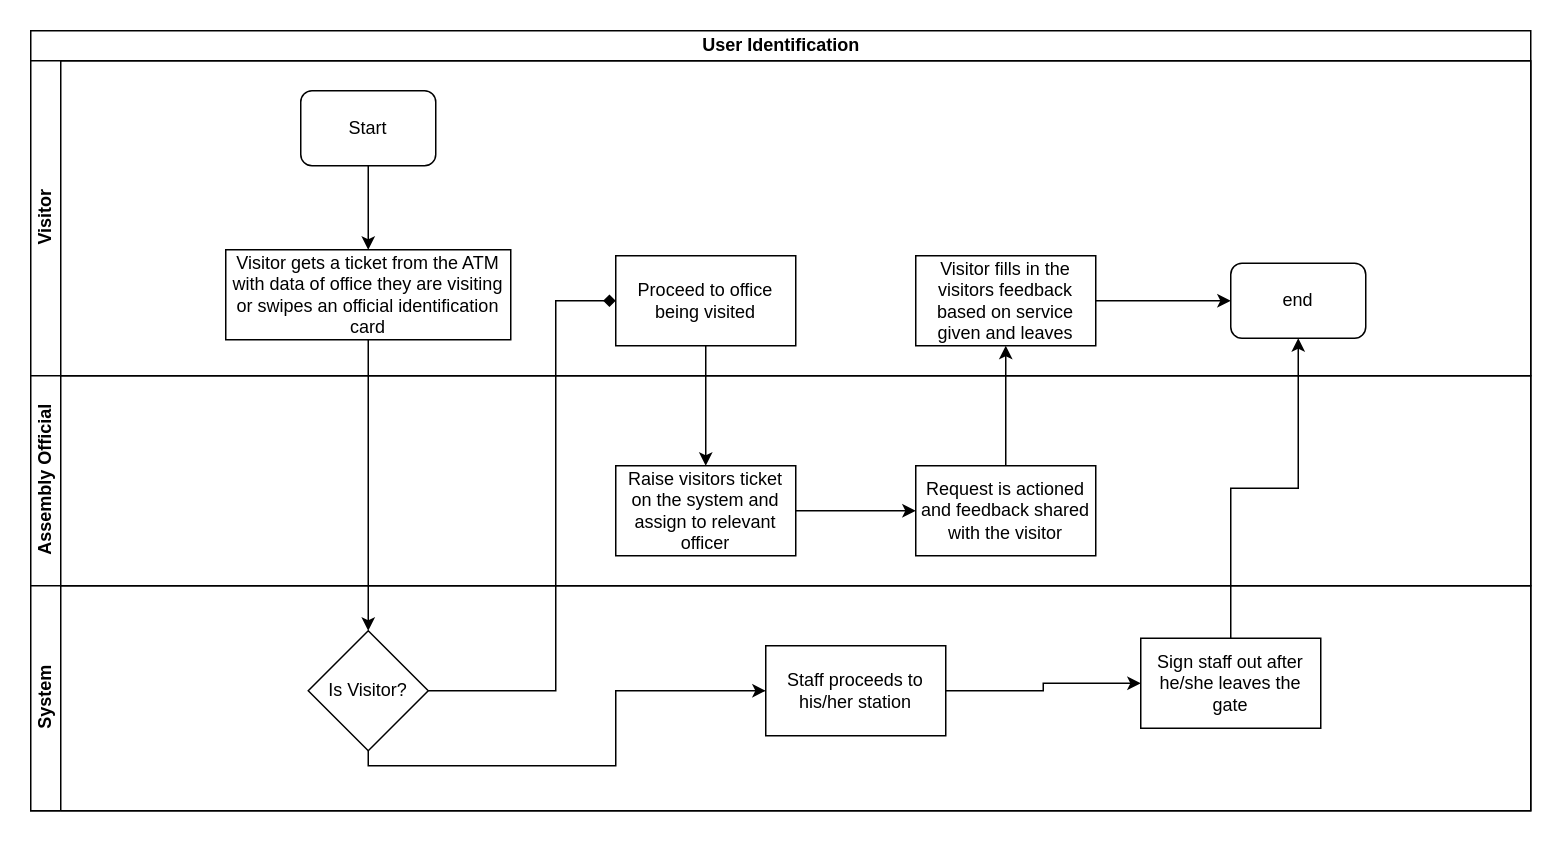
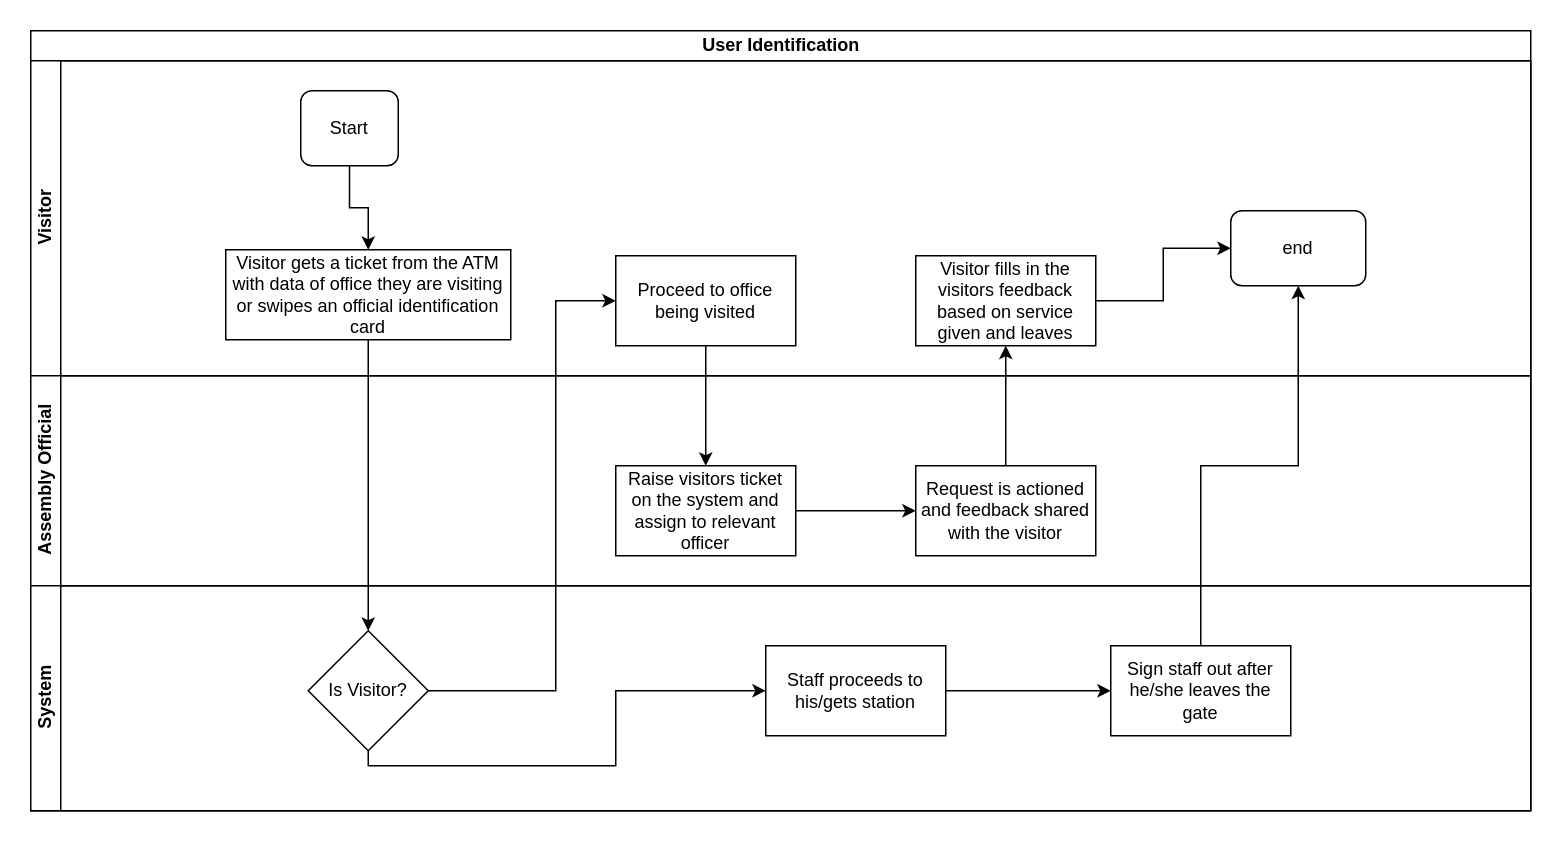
node "Start": size 135x75 -> 98x75
edge "Is Visitor?" -> "Proceed to office being visited": arrowhead diamond -> classic
node "end": moved (1298, 301) -> (1298, 248)
node "Sign staff out after he/she leaves the gate": moved (1231, 683) -> (1201, 691)
node "Staff proceeds to his/her station": label "Staff proceeds to his/her station" -> "Staff proceeds to his/gets station"
